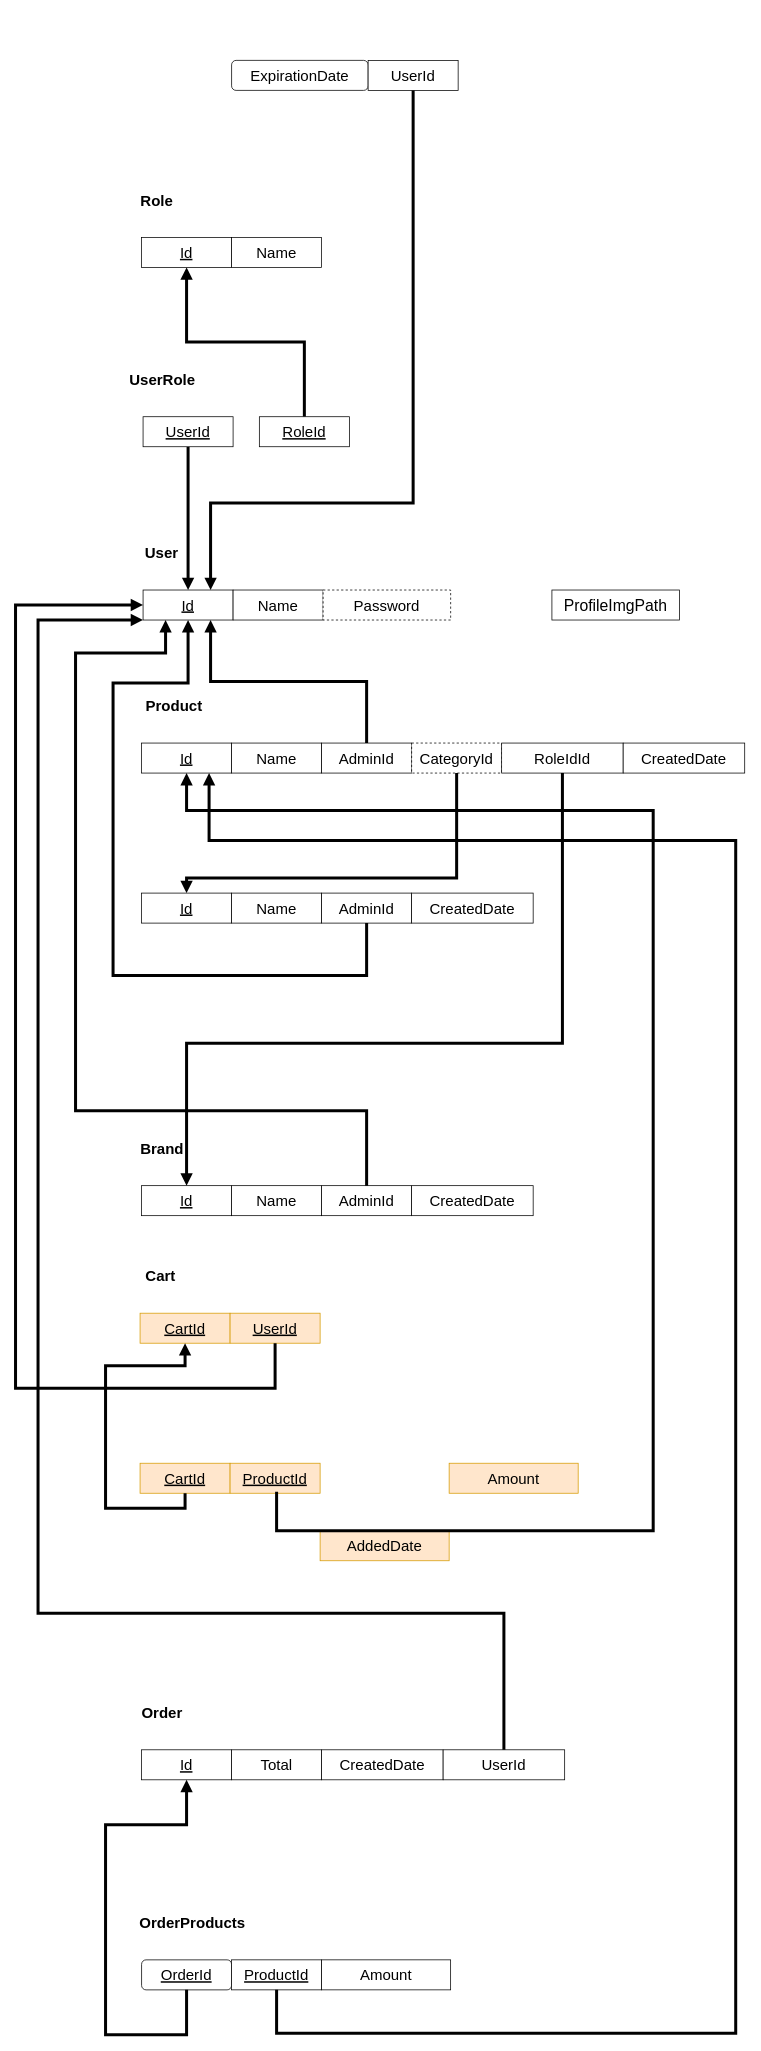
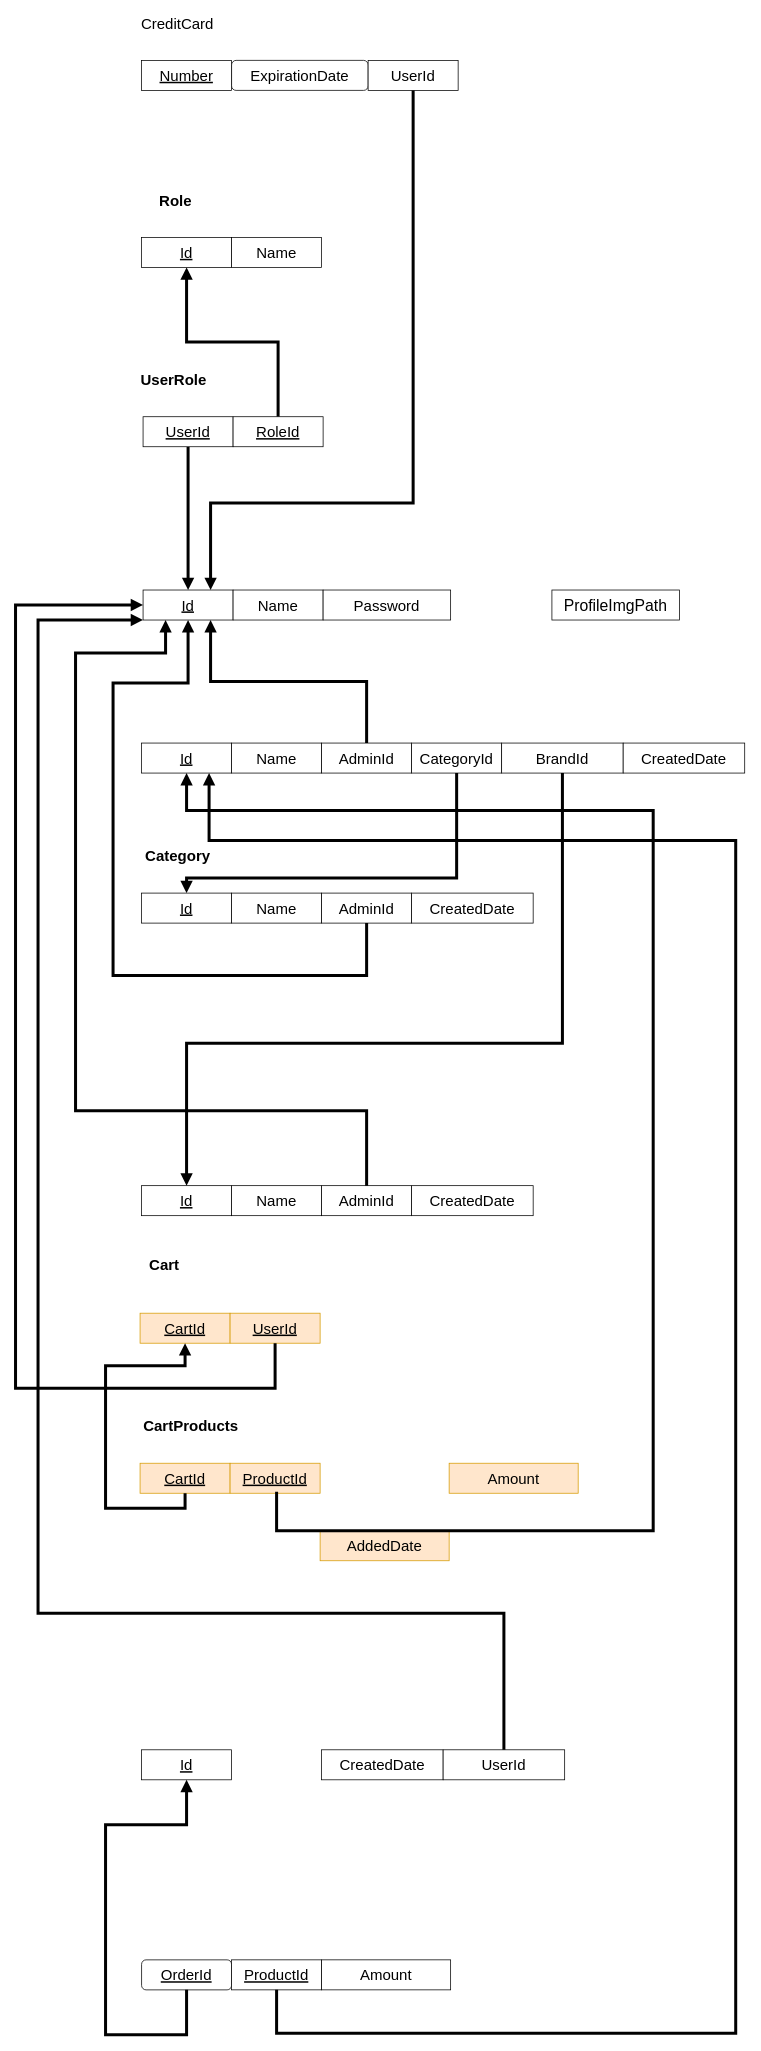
node "CreditCard": added
node "Number": added
node "Role": moved (157, 200) -> (176, 200)
node "UserRole": moved (162, 379) -> (174, 379)
node "RoleId": moved (304, 432) -> (278, 432)
node "User": removed
node "Password": style dashed -> solid
node "Product": removed
node "CategoryId": style dashed -> solid
node "RoleIdId": label "RoleIdId" -> "BrandId"
node "Category": added
node "Brand": removed
node "Cart": moved (161, 1275) -> (164, 1264)
node "CartProducts": added
node "Order": removed
node "Total": removed
node "OrderProducts": removed
